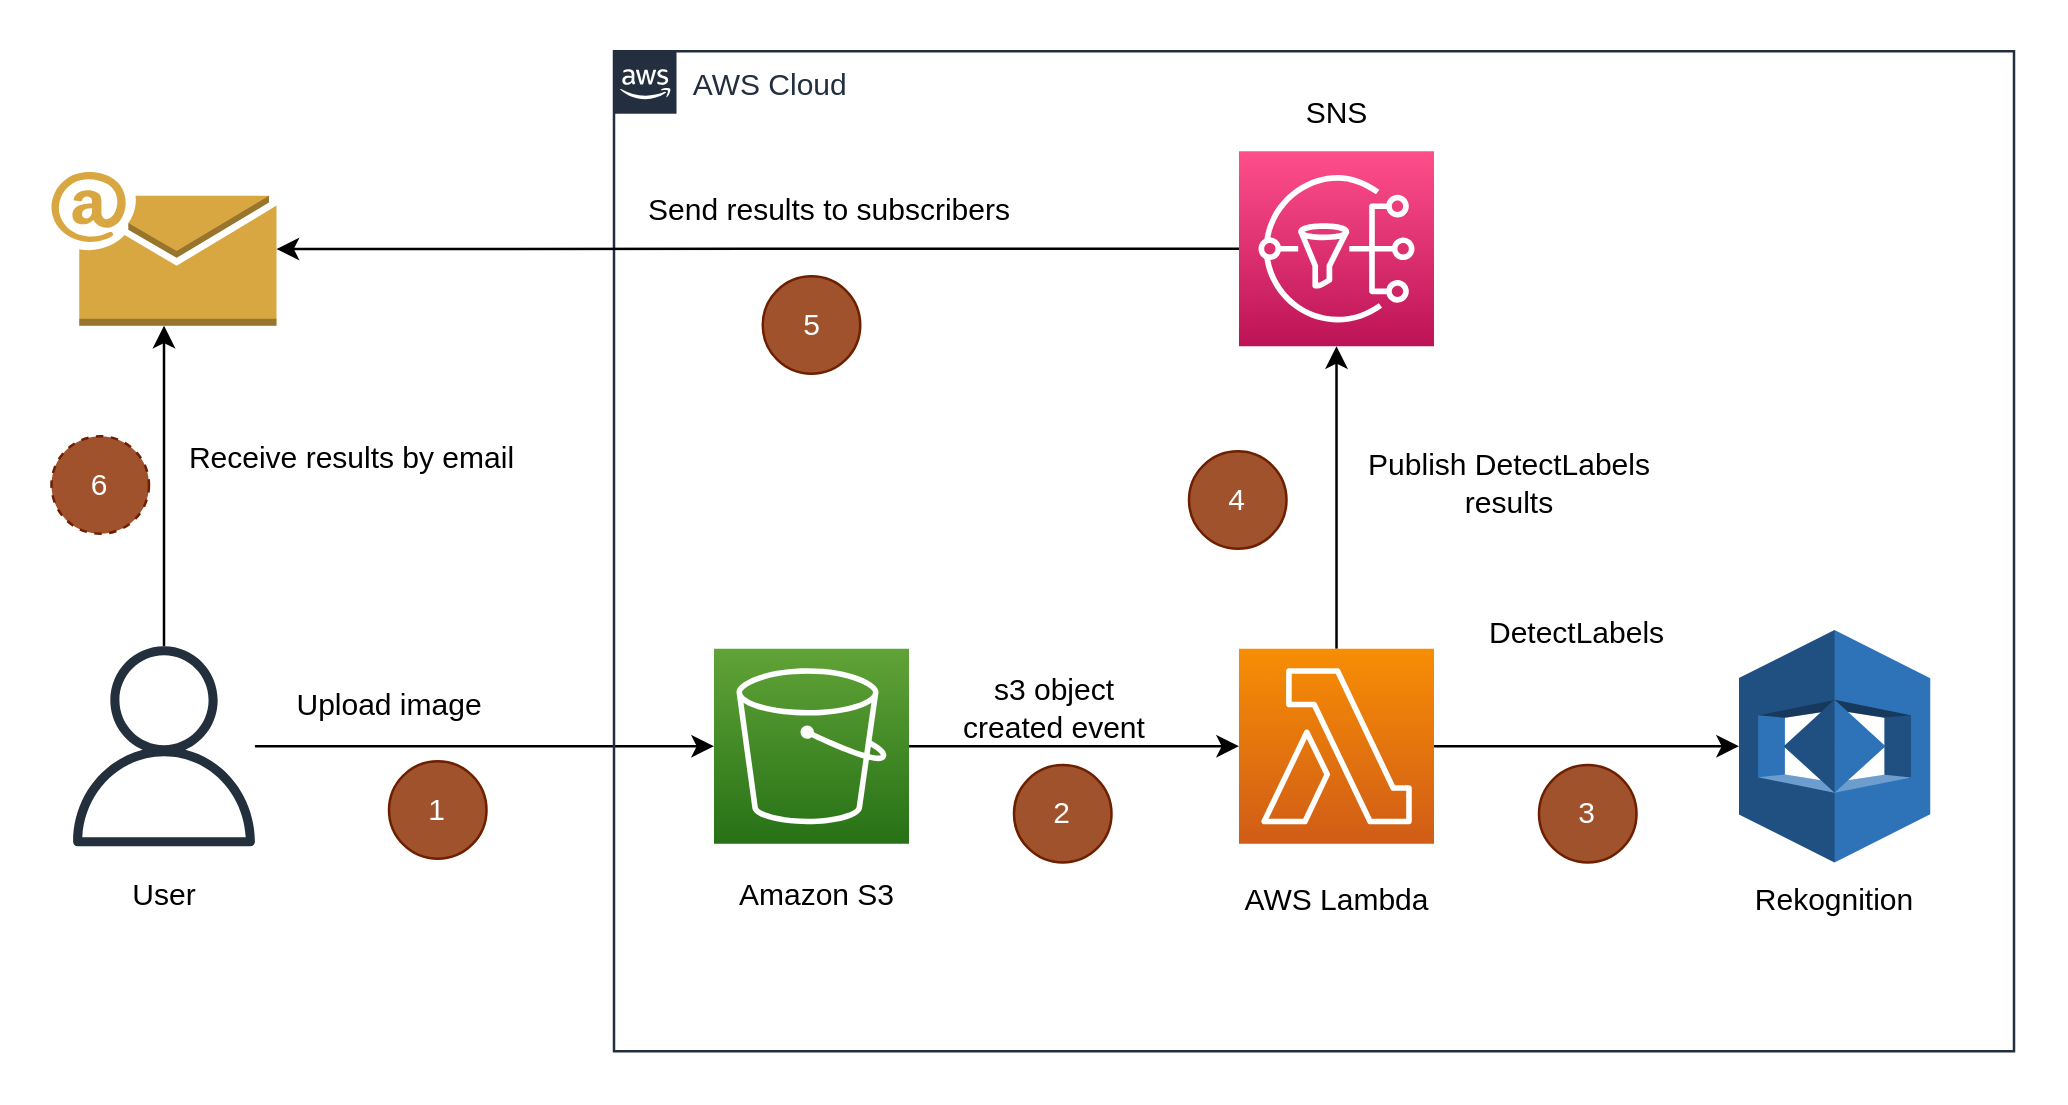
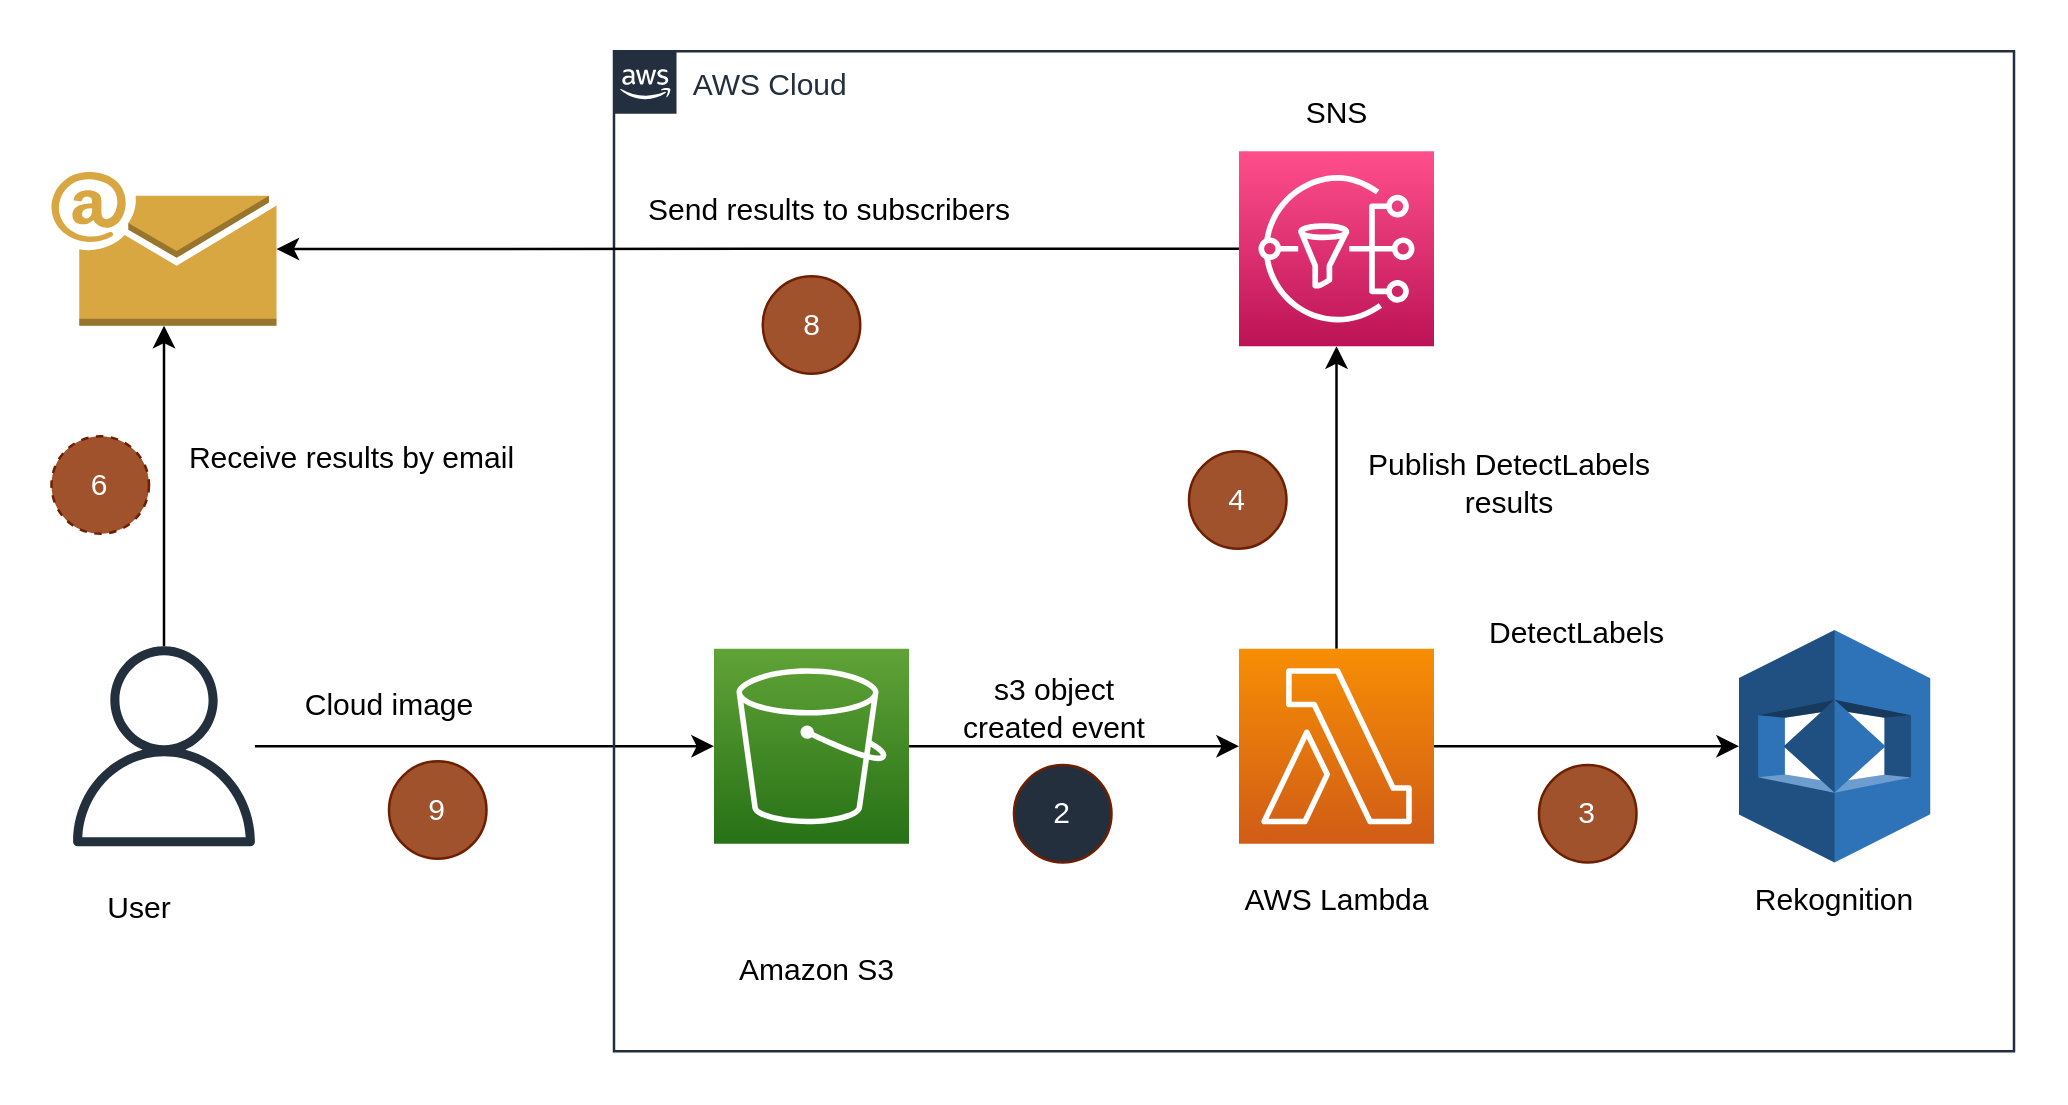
node "5": label "5" -> "8"
node "Upload image": label "Upload image" -> "Cloud image"
node "1": label "1" -> "9"
node "2": fillcolor #a0522d -> #232f3d
node "User": moved (164, 896) -> (139, 909)
node "Amazon S3": moved (816, 896) -> (816, 971)
